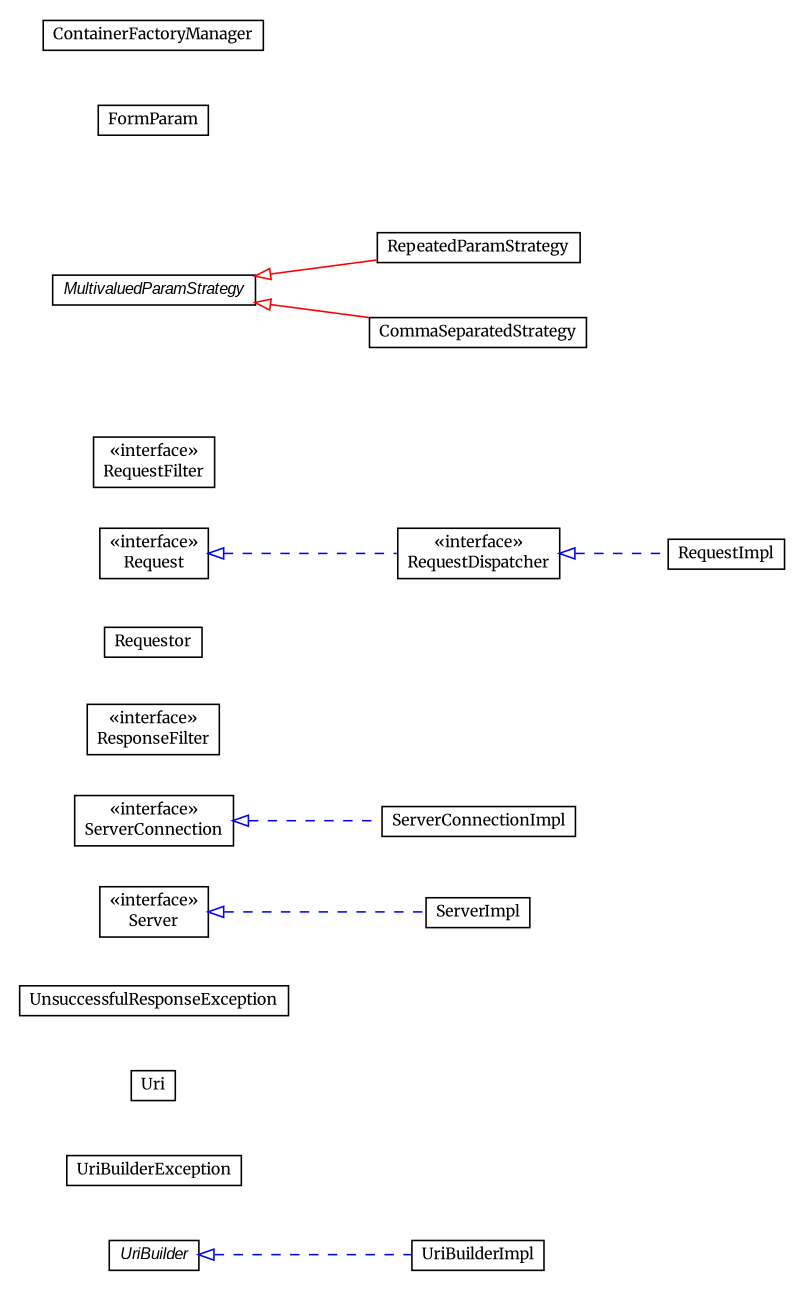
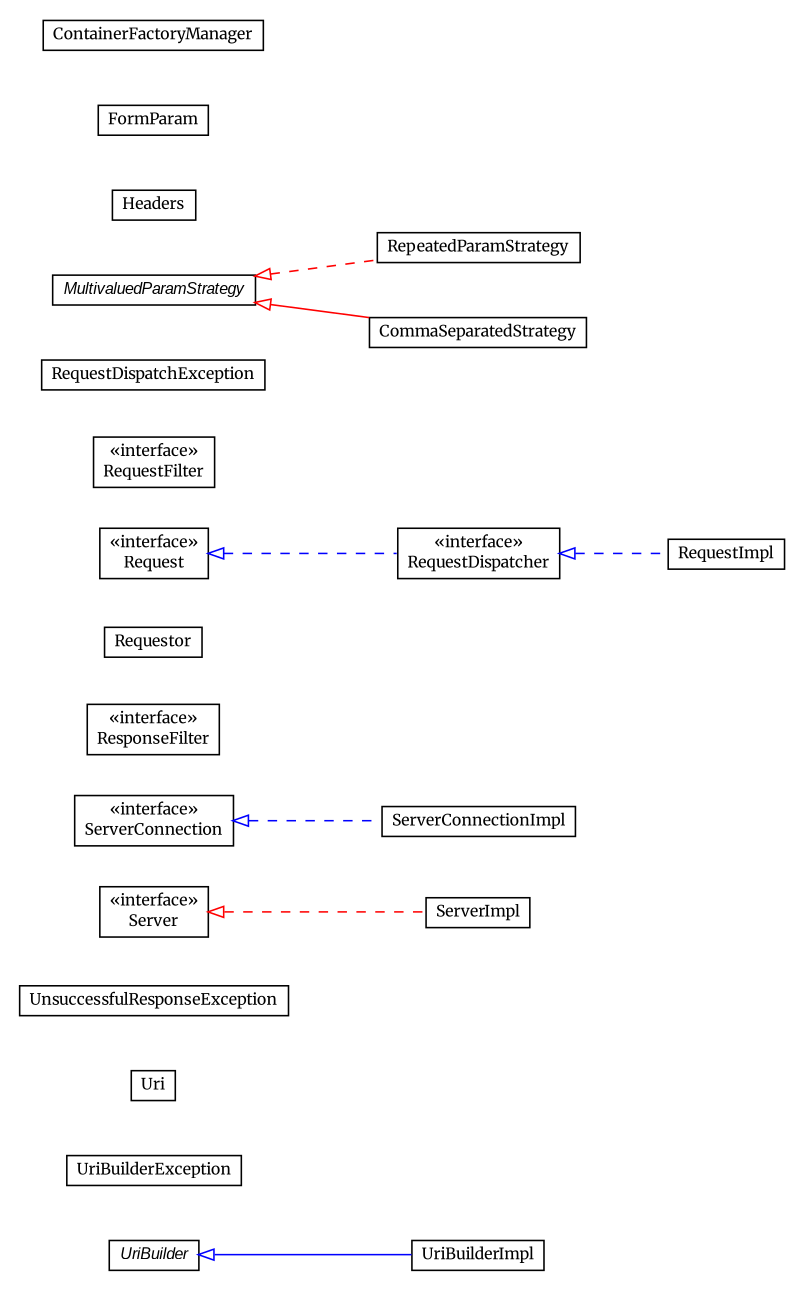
node "Headers": added
edge "RepeatedParamStrategy" -> "MultivaluedParamStrategy": style solid -> dashed
node "RequestDispatchException": added
edge "ServerImpl" -> "Server": color blue -> red
edge "UriBuilderImpl" -> "UriBuilder": style dashed -> solid
